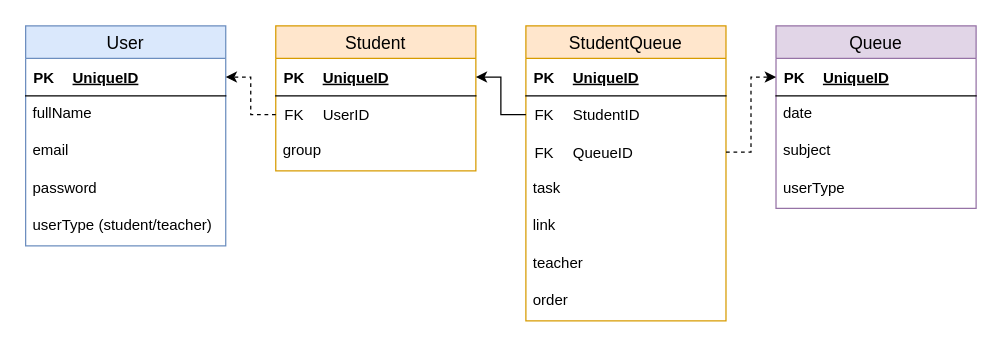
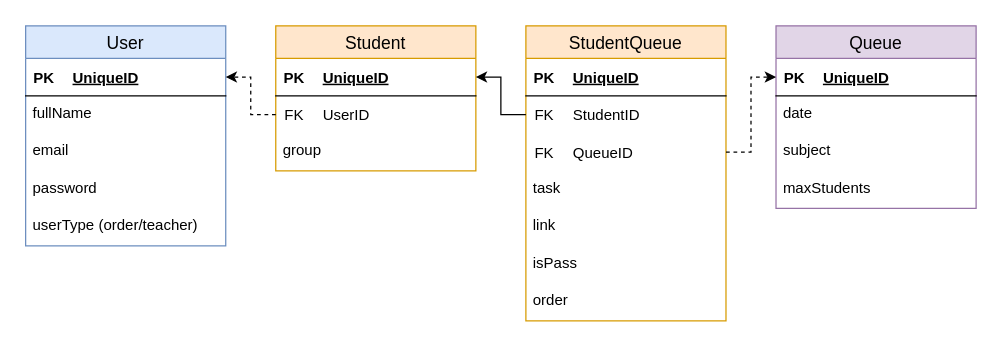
node "userType": label "userType" -> "maxStudents"
node "userType (student/teacher)": label "userType (student/teacher)" -> "userType (order/teacher)"
node "teacher": label "teacher" -> "isPass"
